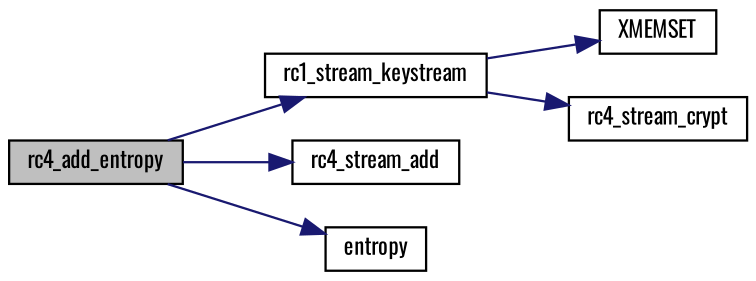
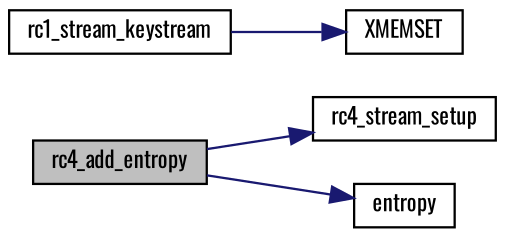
node "rc4_stream_crypt": removed
edge "rc4_add_entropy" -> "rc1_stream_keystream": removed
node "rc4_stream_add": label "rc4_stream_add" -> "rc4_stream_setup"
